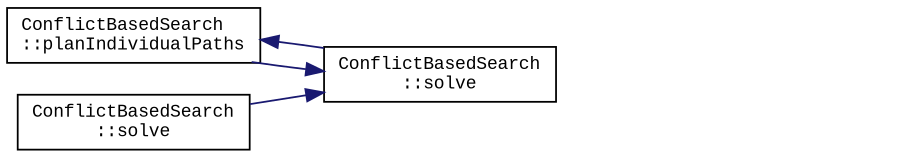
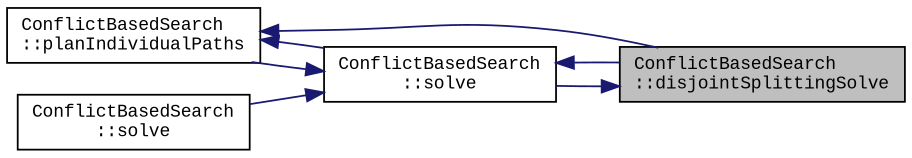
node "ConflictBasedSearch ::disjointSplittingSolve": added
